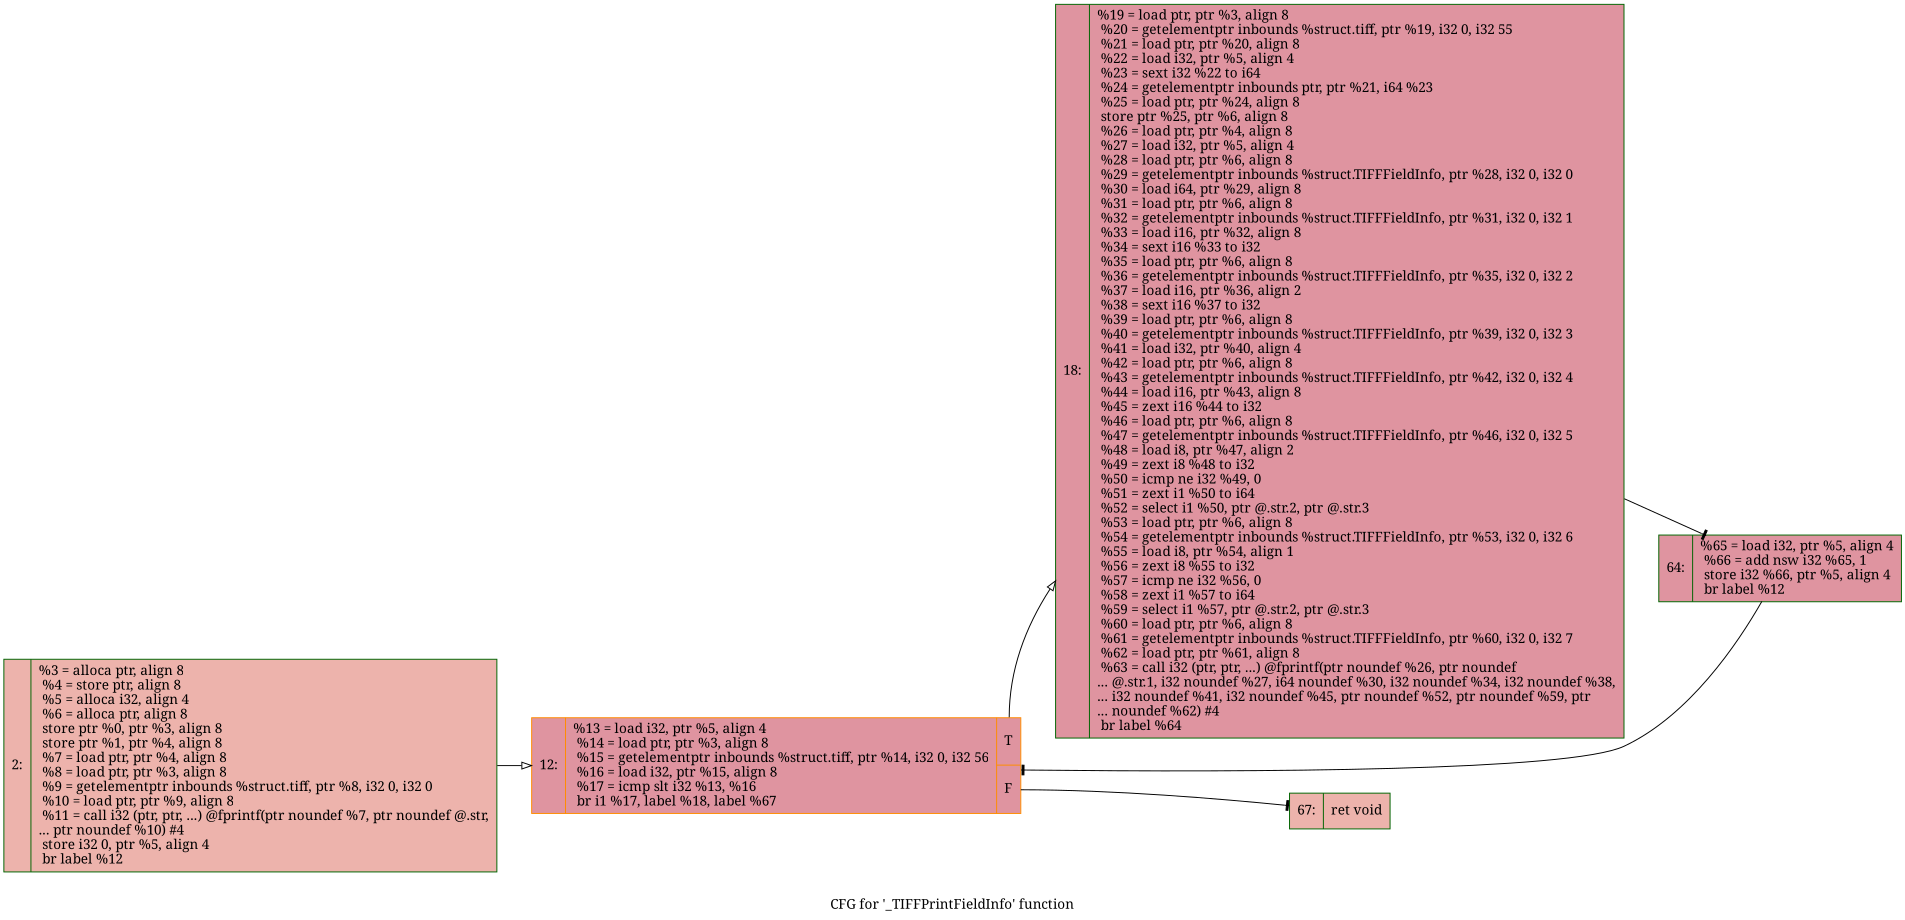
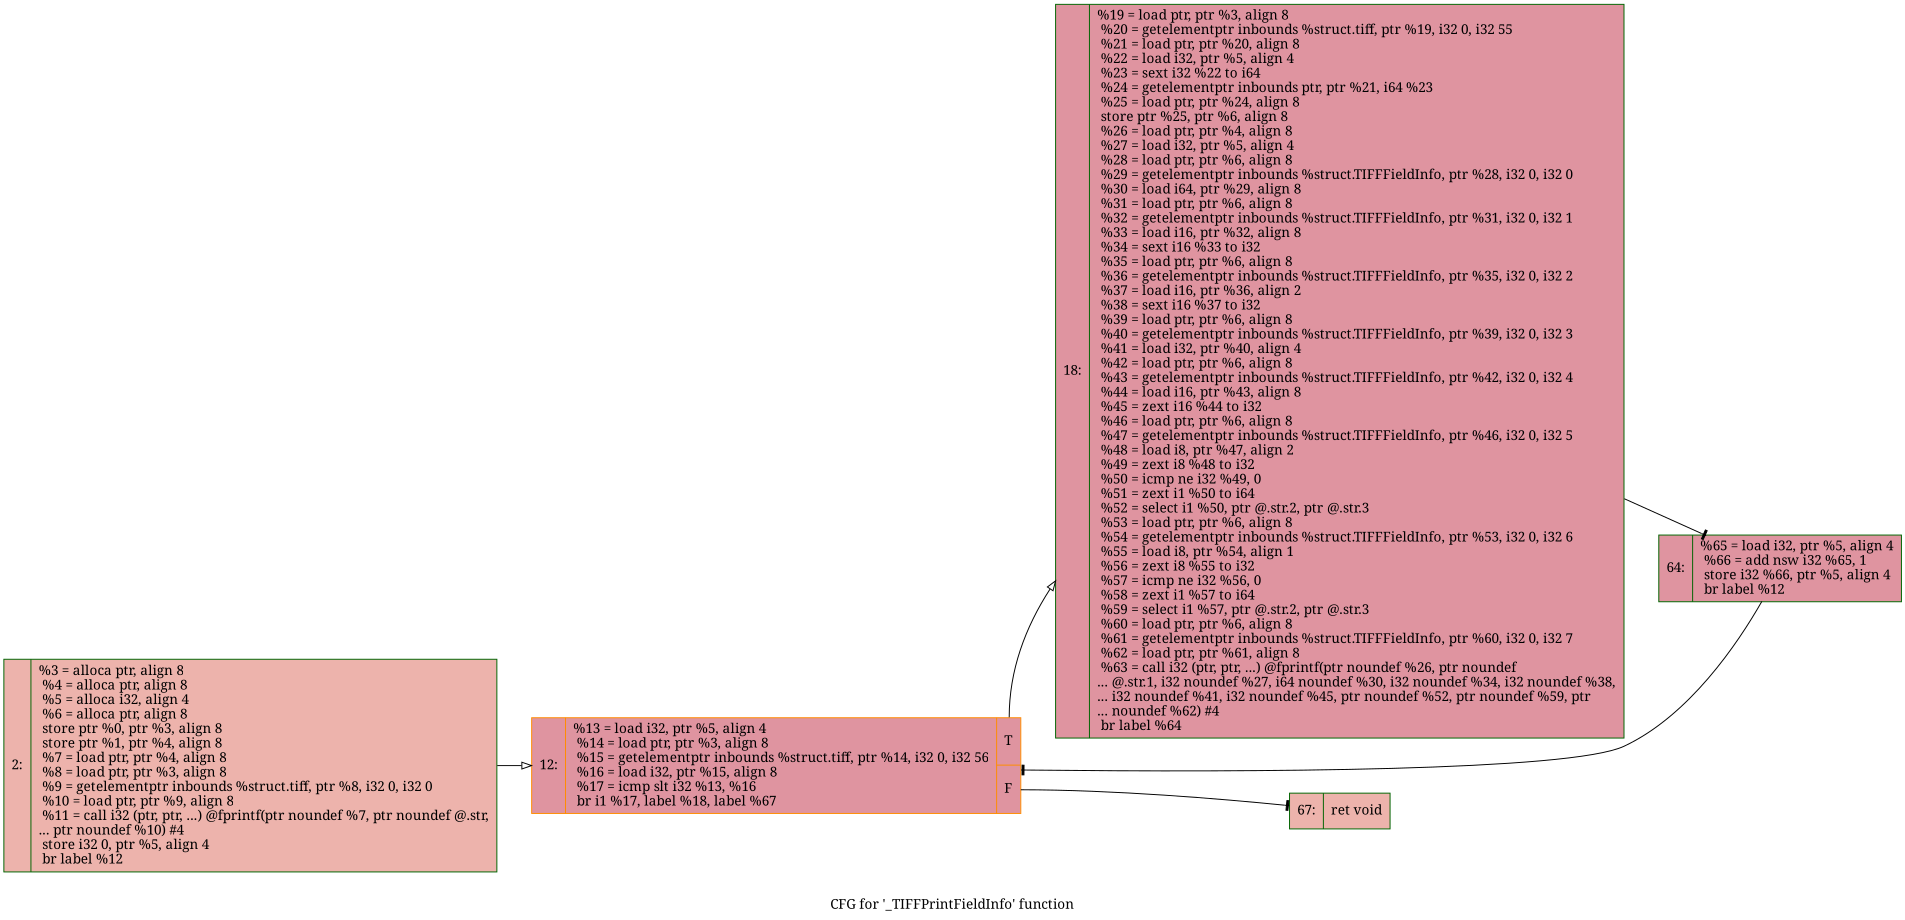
node "2:": text "%4 = store ptr, align 8" -> "%4 = alloca ptr, align 8"
